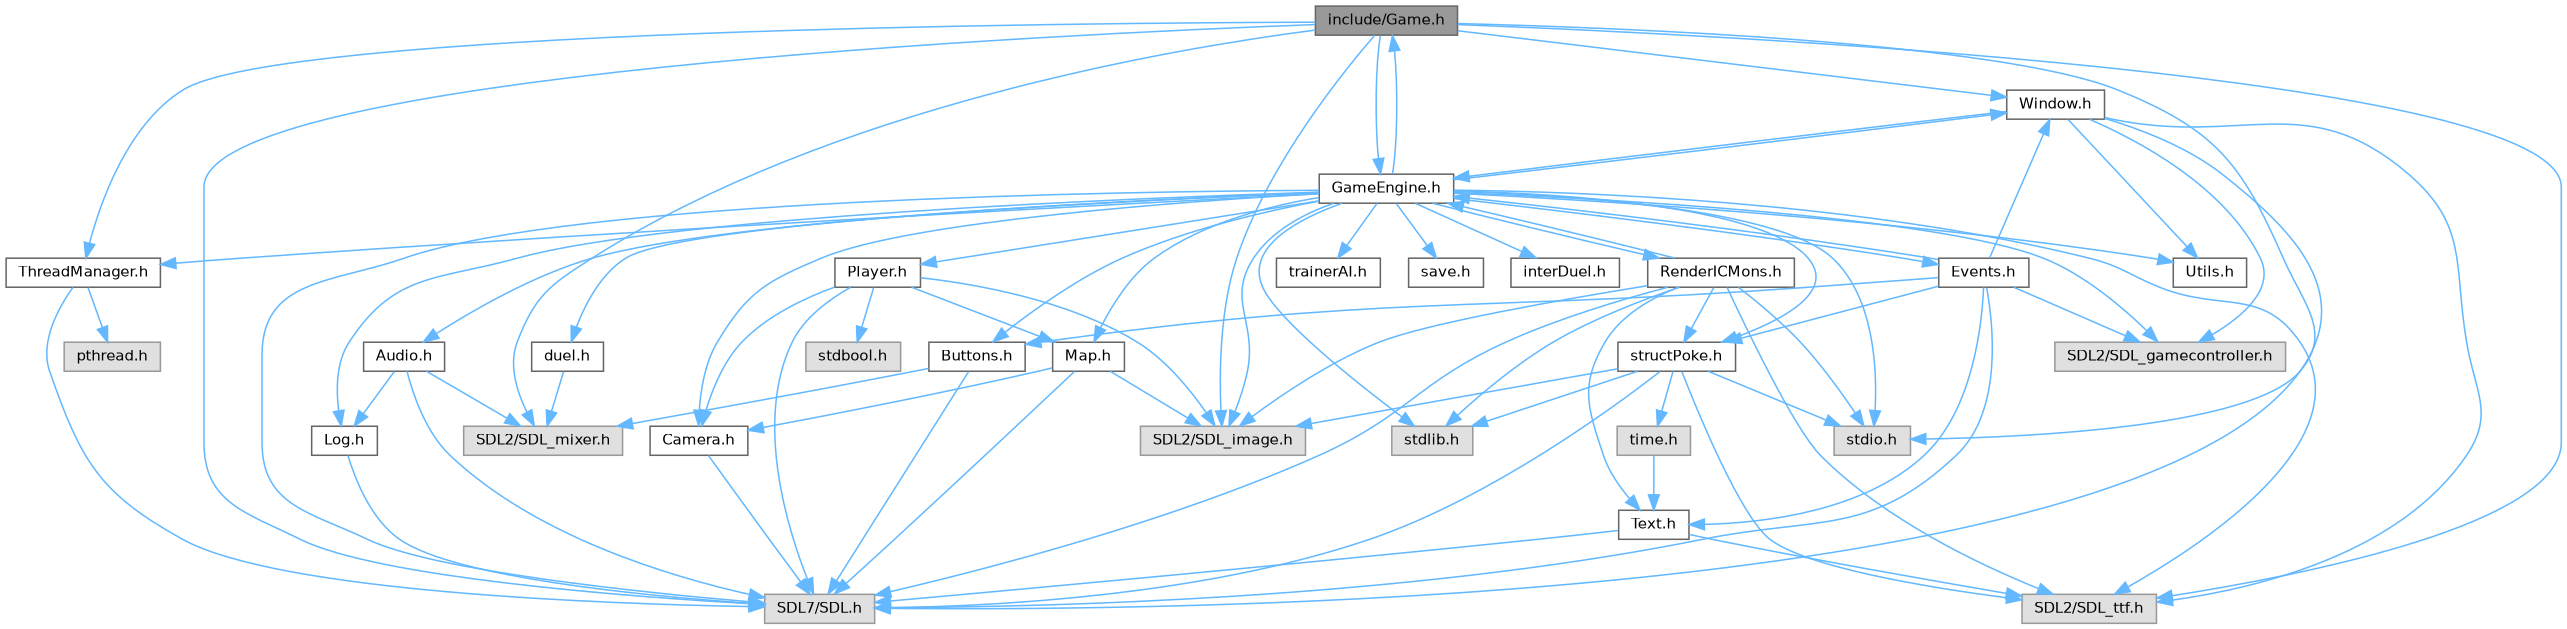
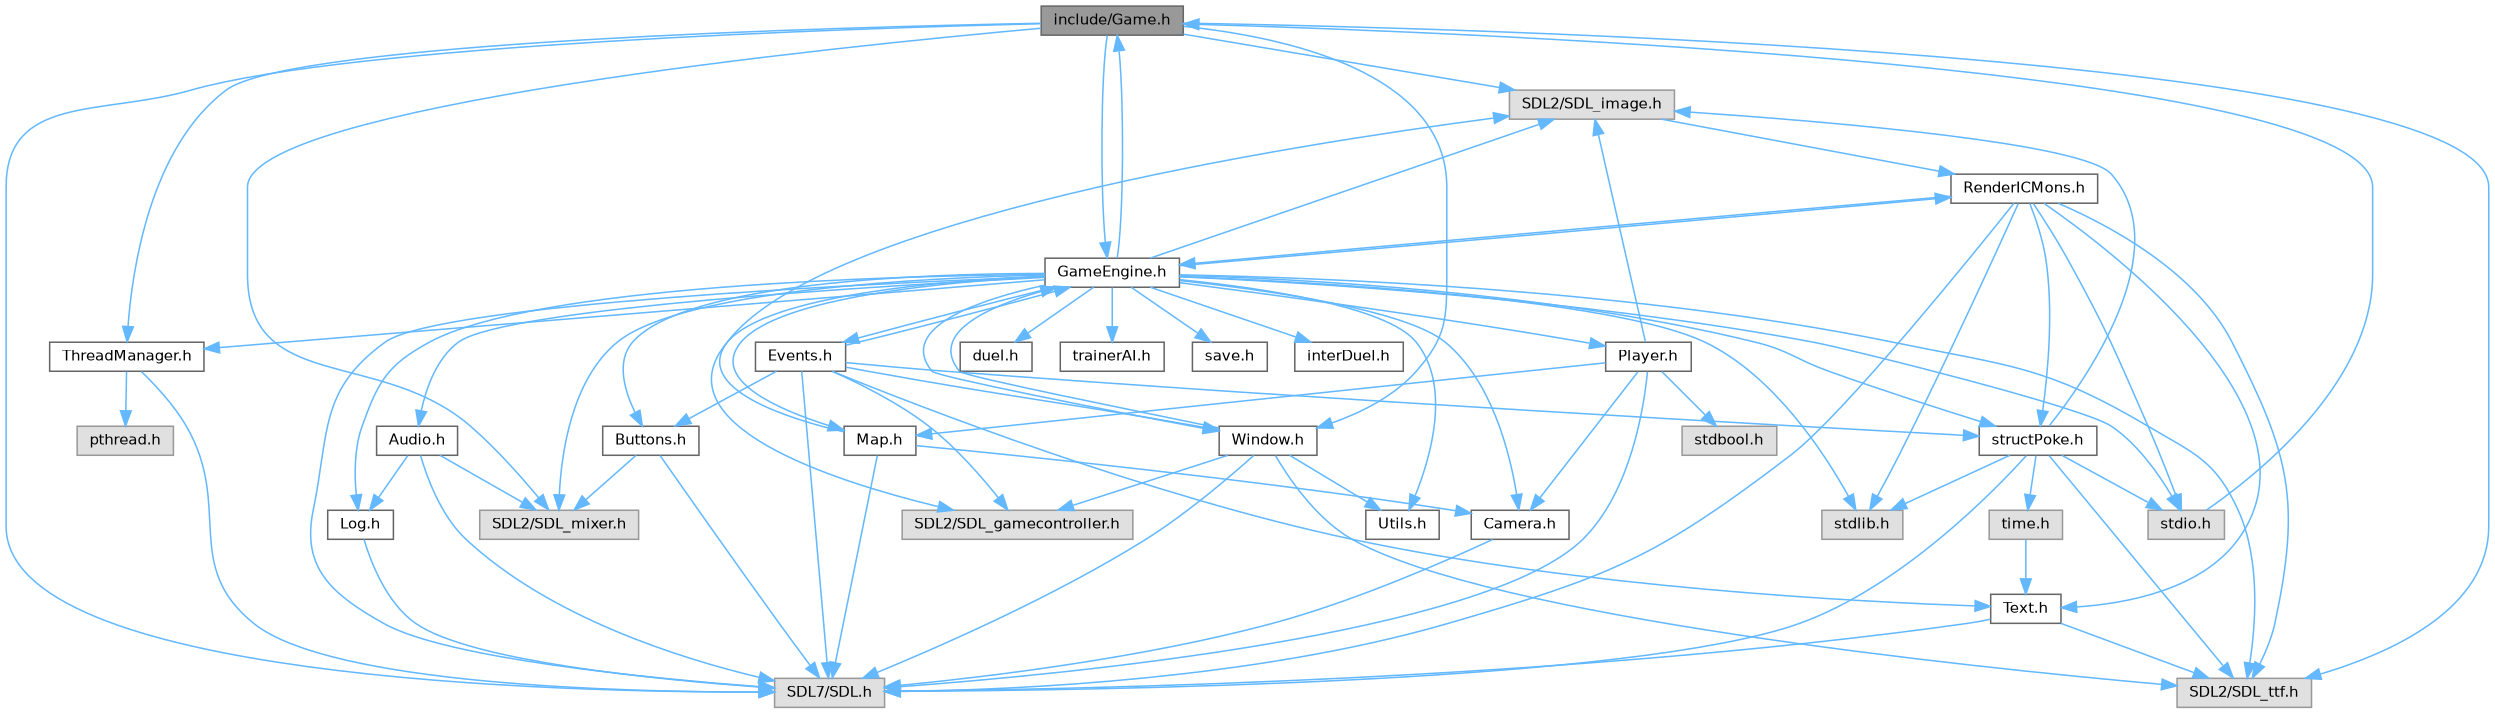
edge "include/Game.h" -> "stdio.h": reversed
edge "RenderICMons.h" -> "SDL2/SDL_image.h": reversed
edge "duel.h" -> "SDL2/SDL_mixer.h": now "GameEngine.h" -> "SDL2/SDL_mixer.h"
